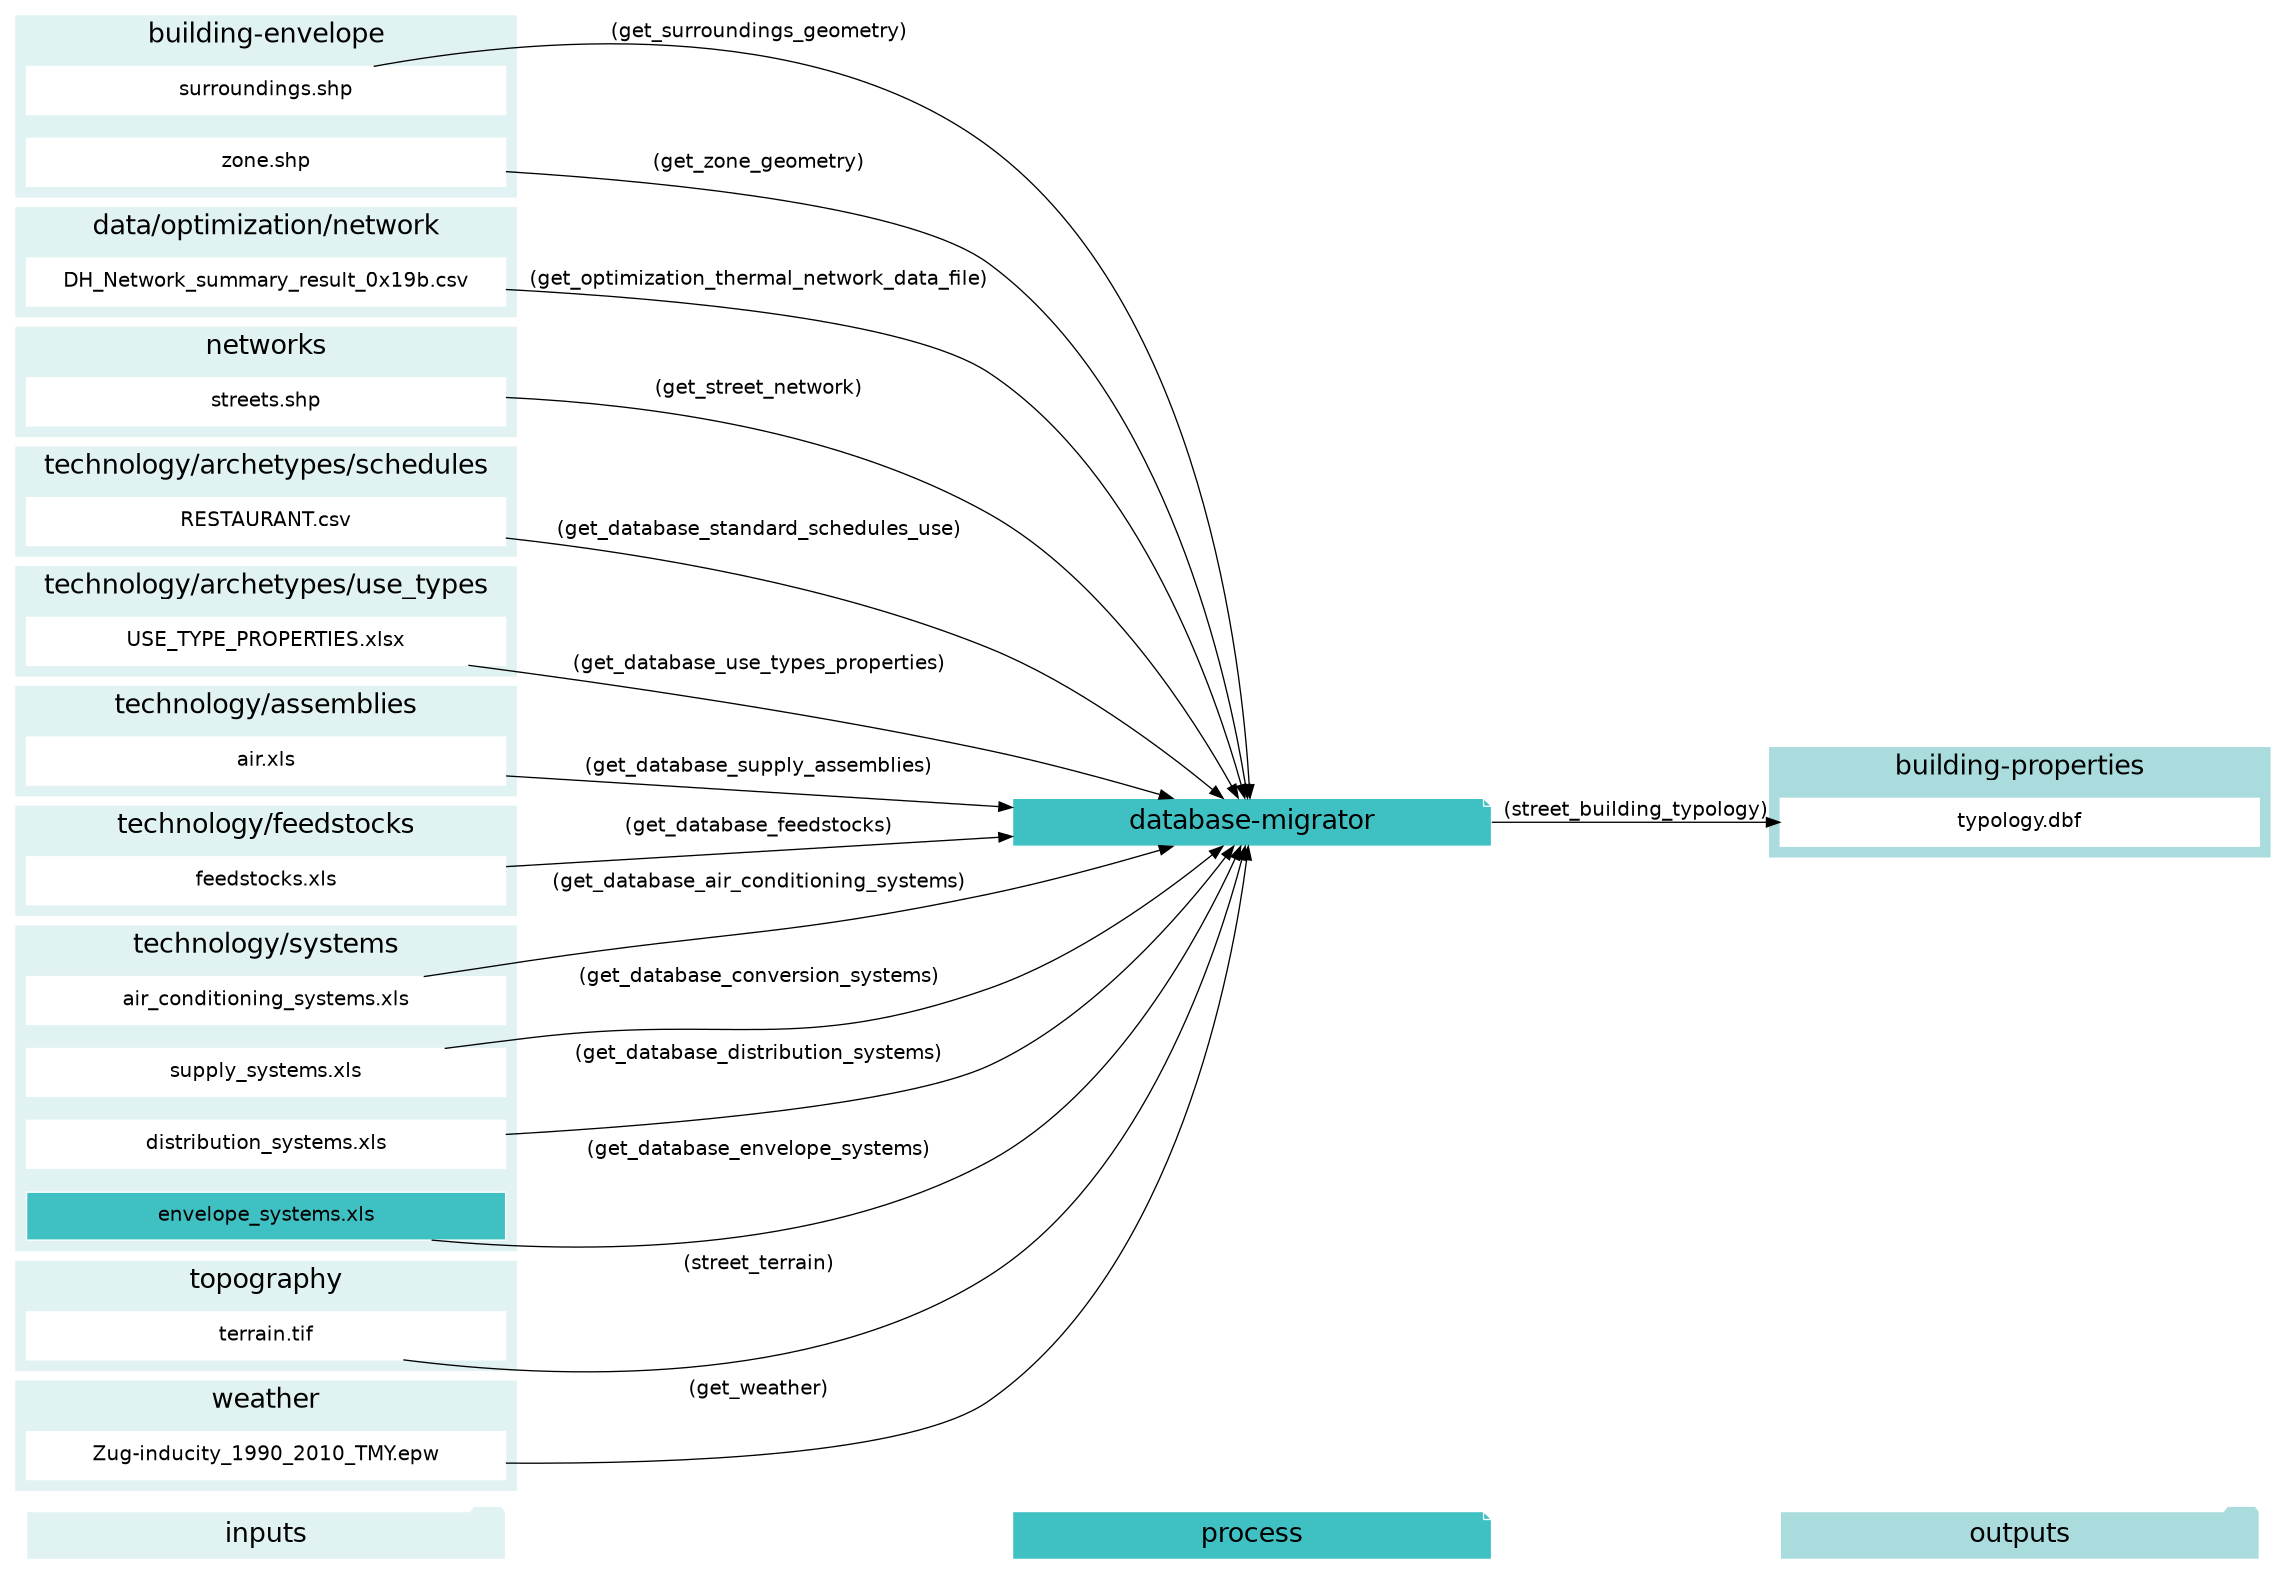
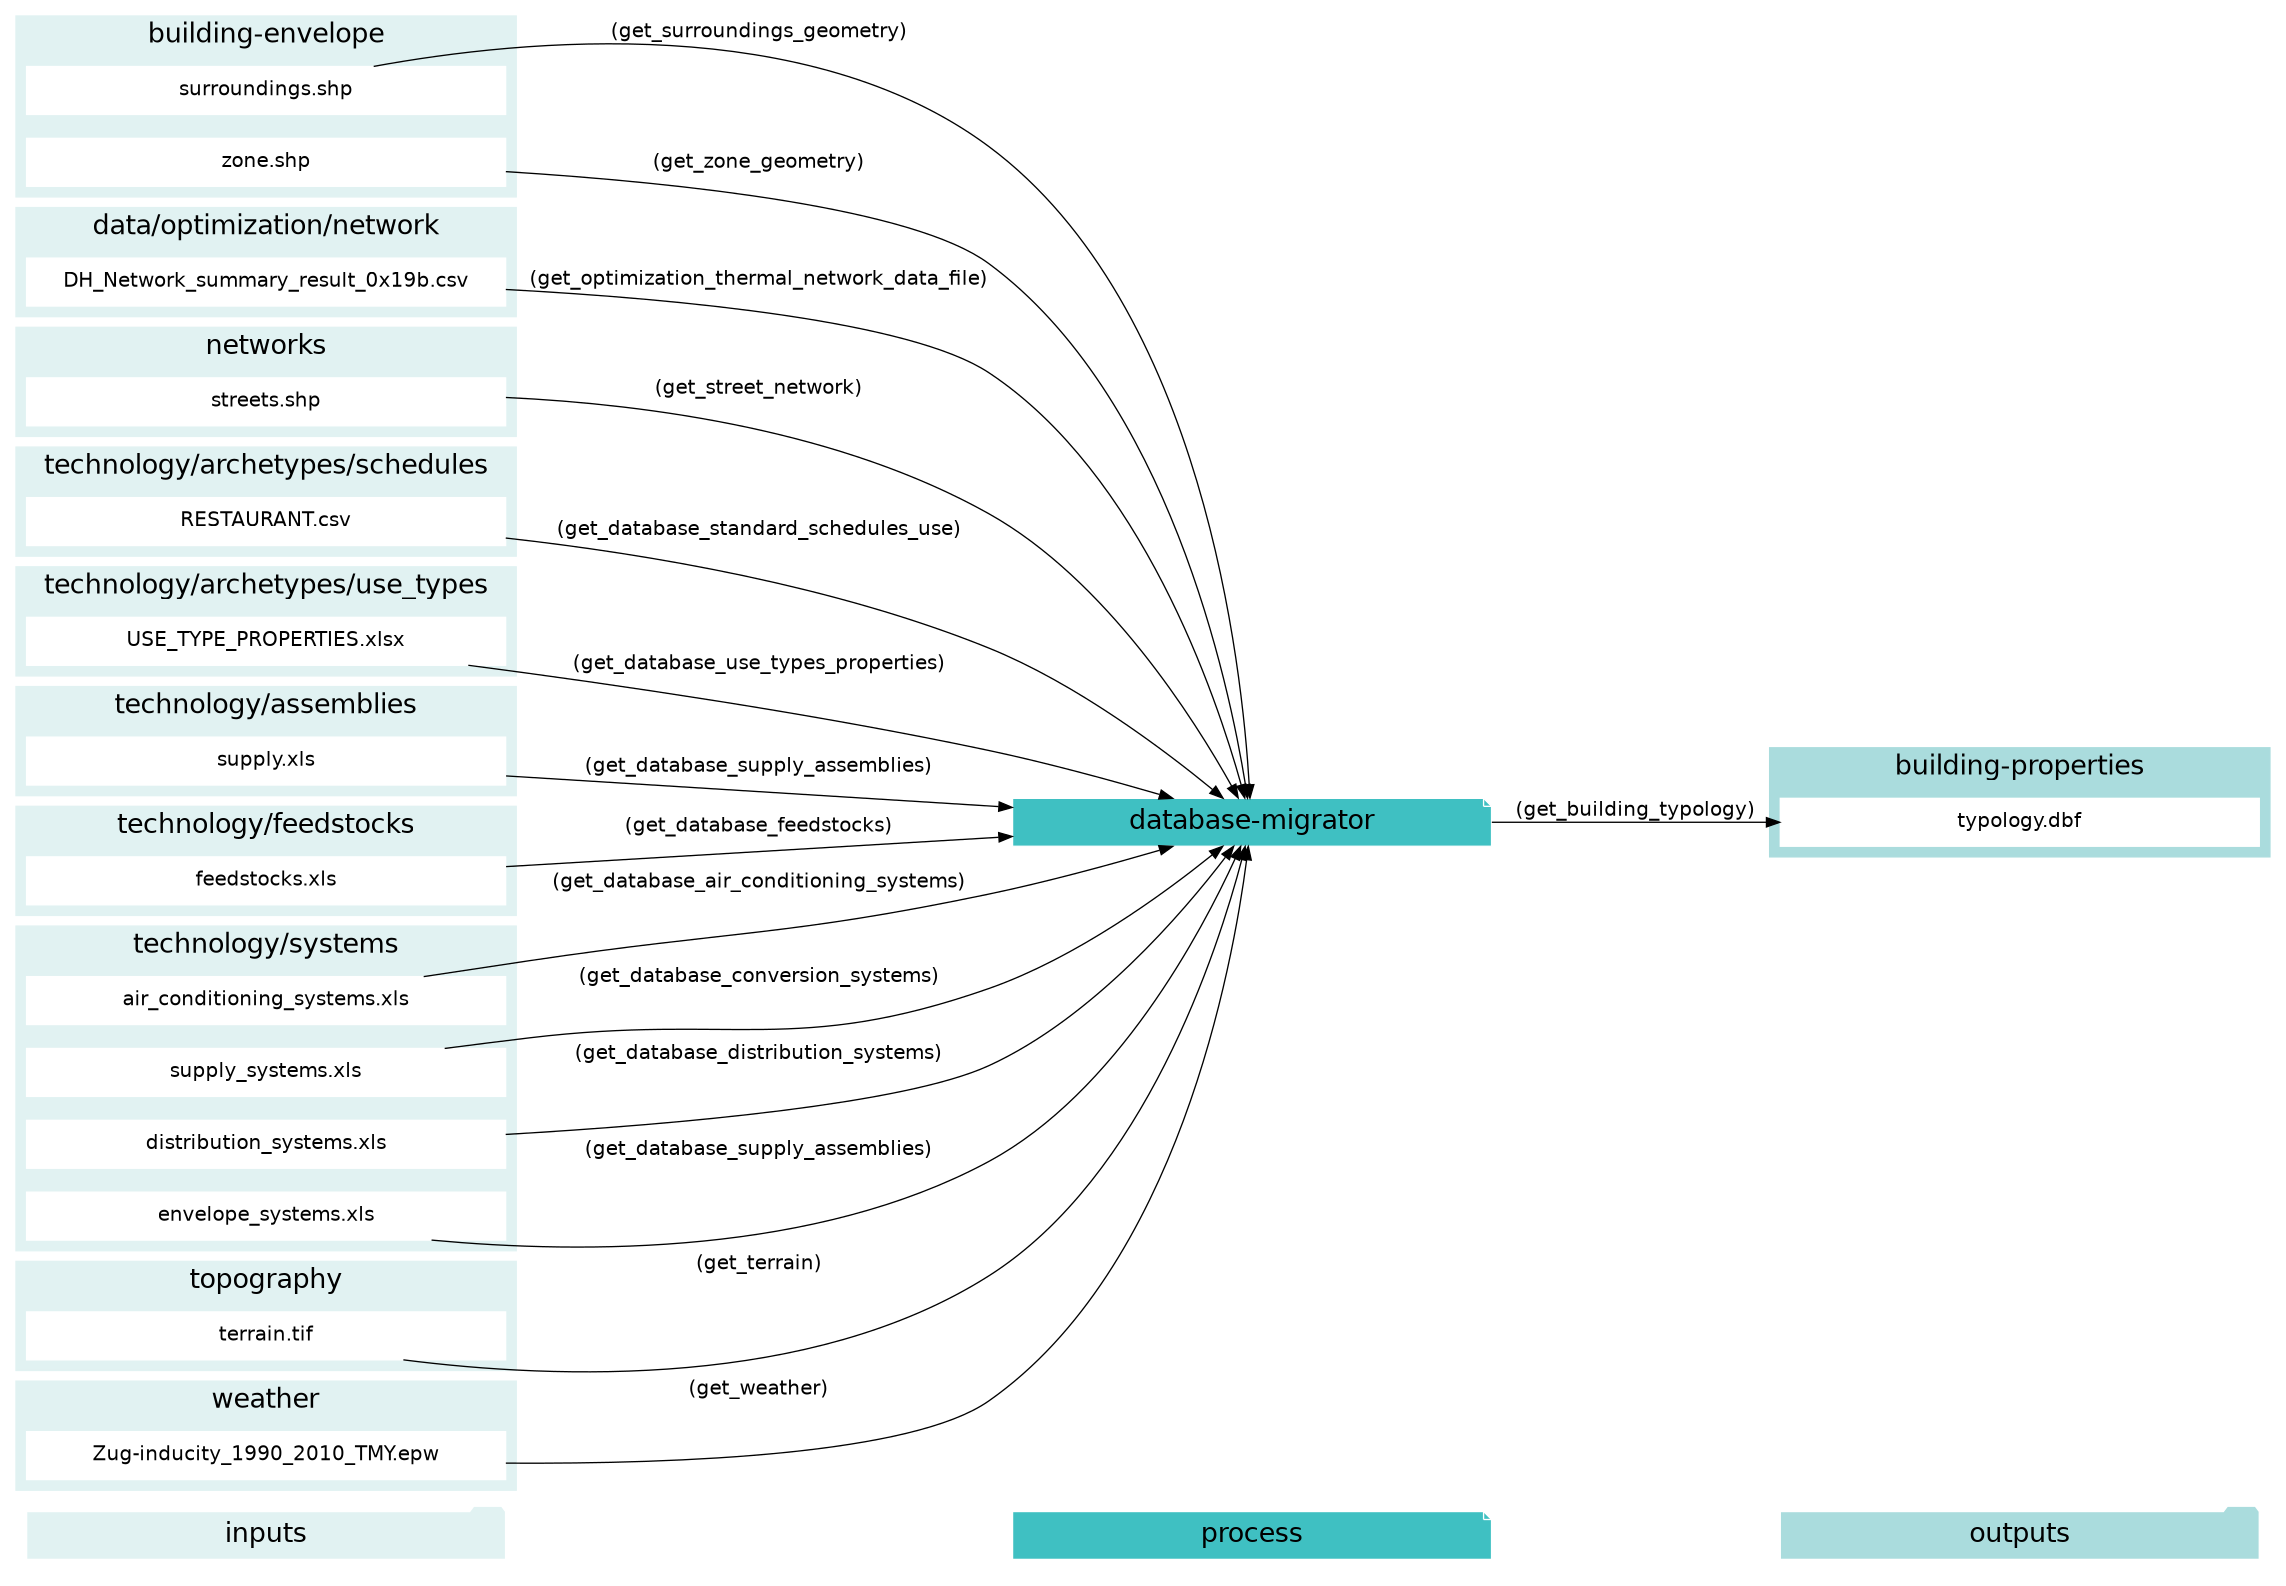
node "air.xls": label "air.xls" -> "supply.xls"
edge "database-migrator" -> "typology.dbf": label "(street_building_typology)" -> "(get_building_typology)"
edge "envelope_systems.xls" -> "database-migrator": label "(get_database_envelope_systems)" -> "(get_database_supply_assemblies)"
node "envelope_systems.xls": fillcolor #3fc0c2 -> white
edge "terrain.tif" -> "database-migrator": label "(street_terrain)" -> "(get_terrain)"
